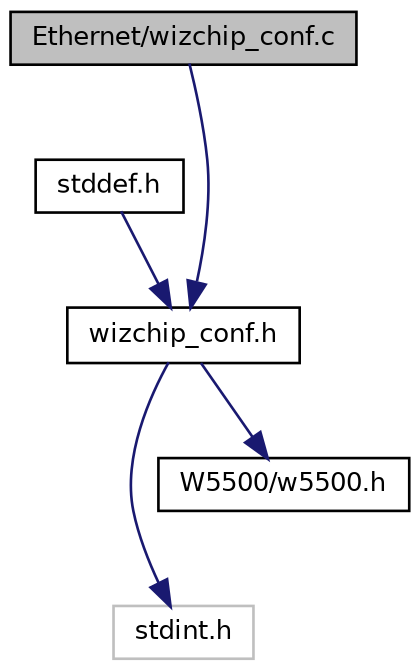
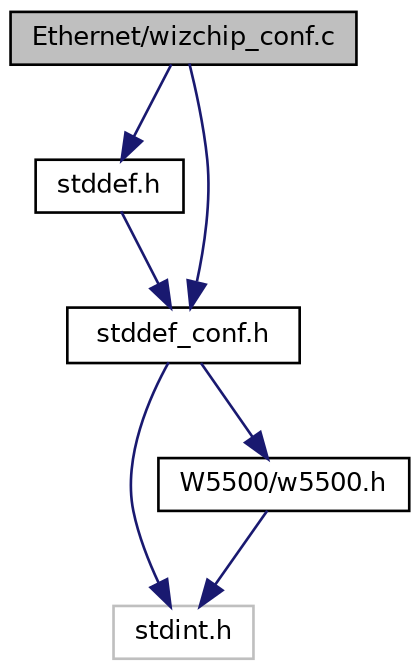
edge "Ethernet/wizchip_conf.c" -> "stddef.h": added
node "wizchip_conf.h": label "wizchip_conf.h" -> "stddef_conf.h"
edge "W5500/w5500.h" -> "stdint.h": added
